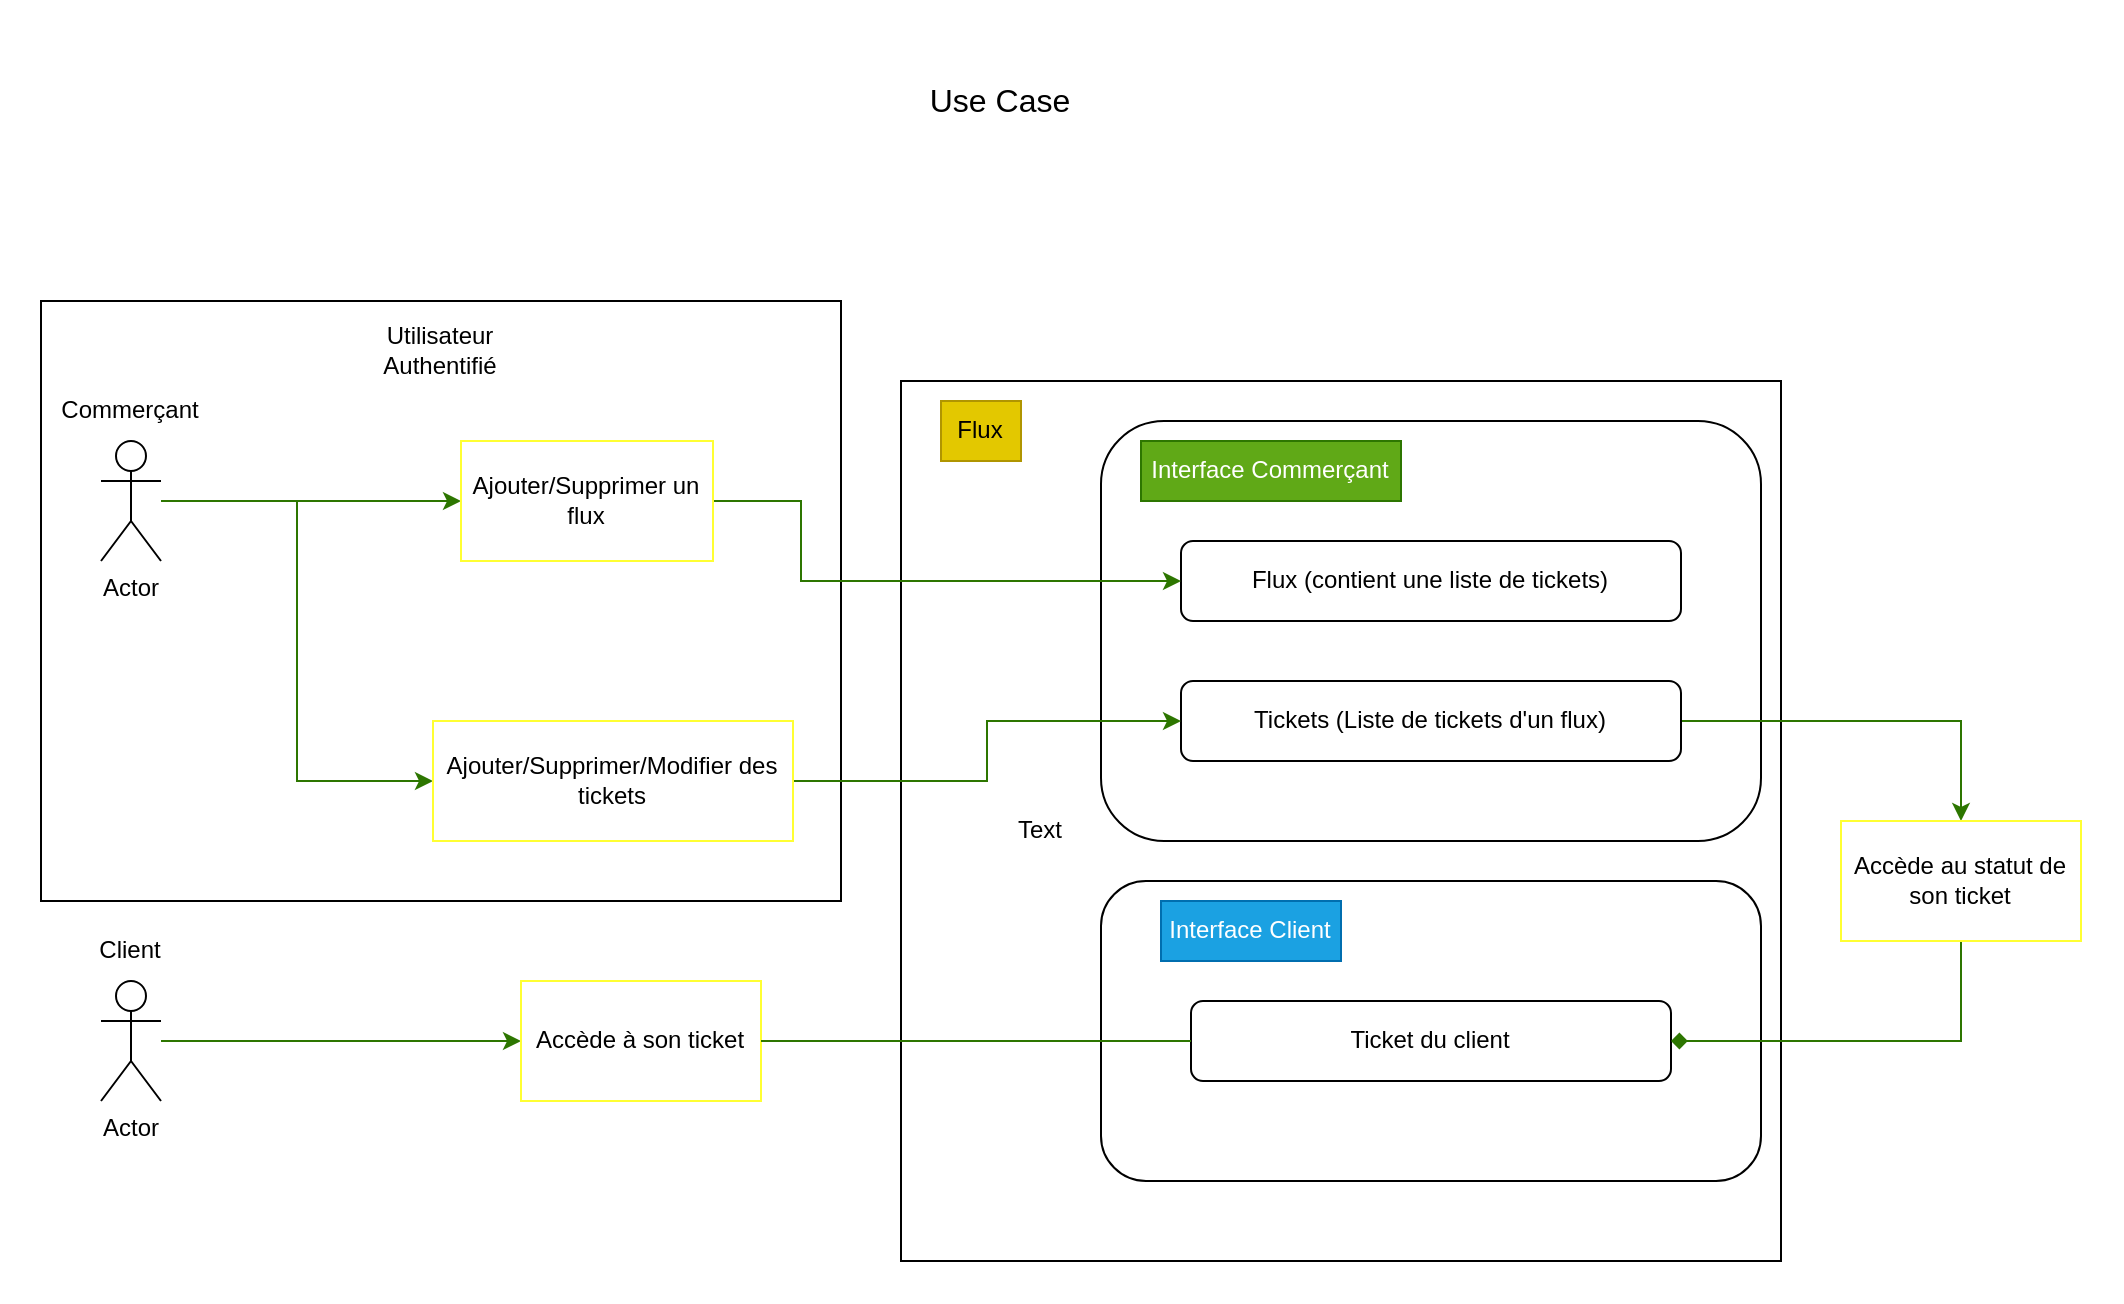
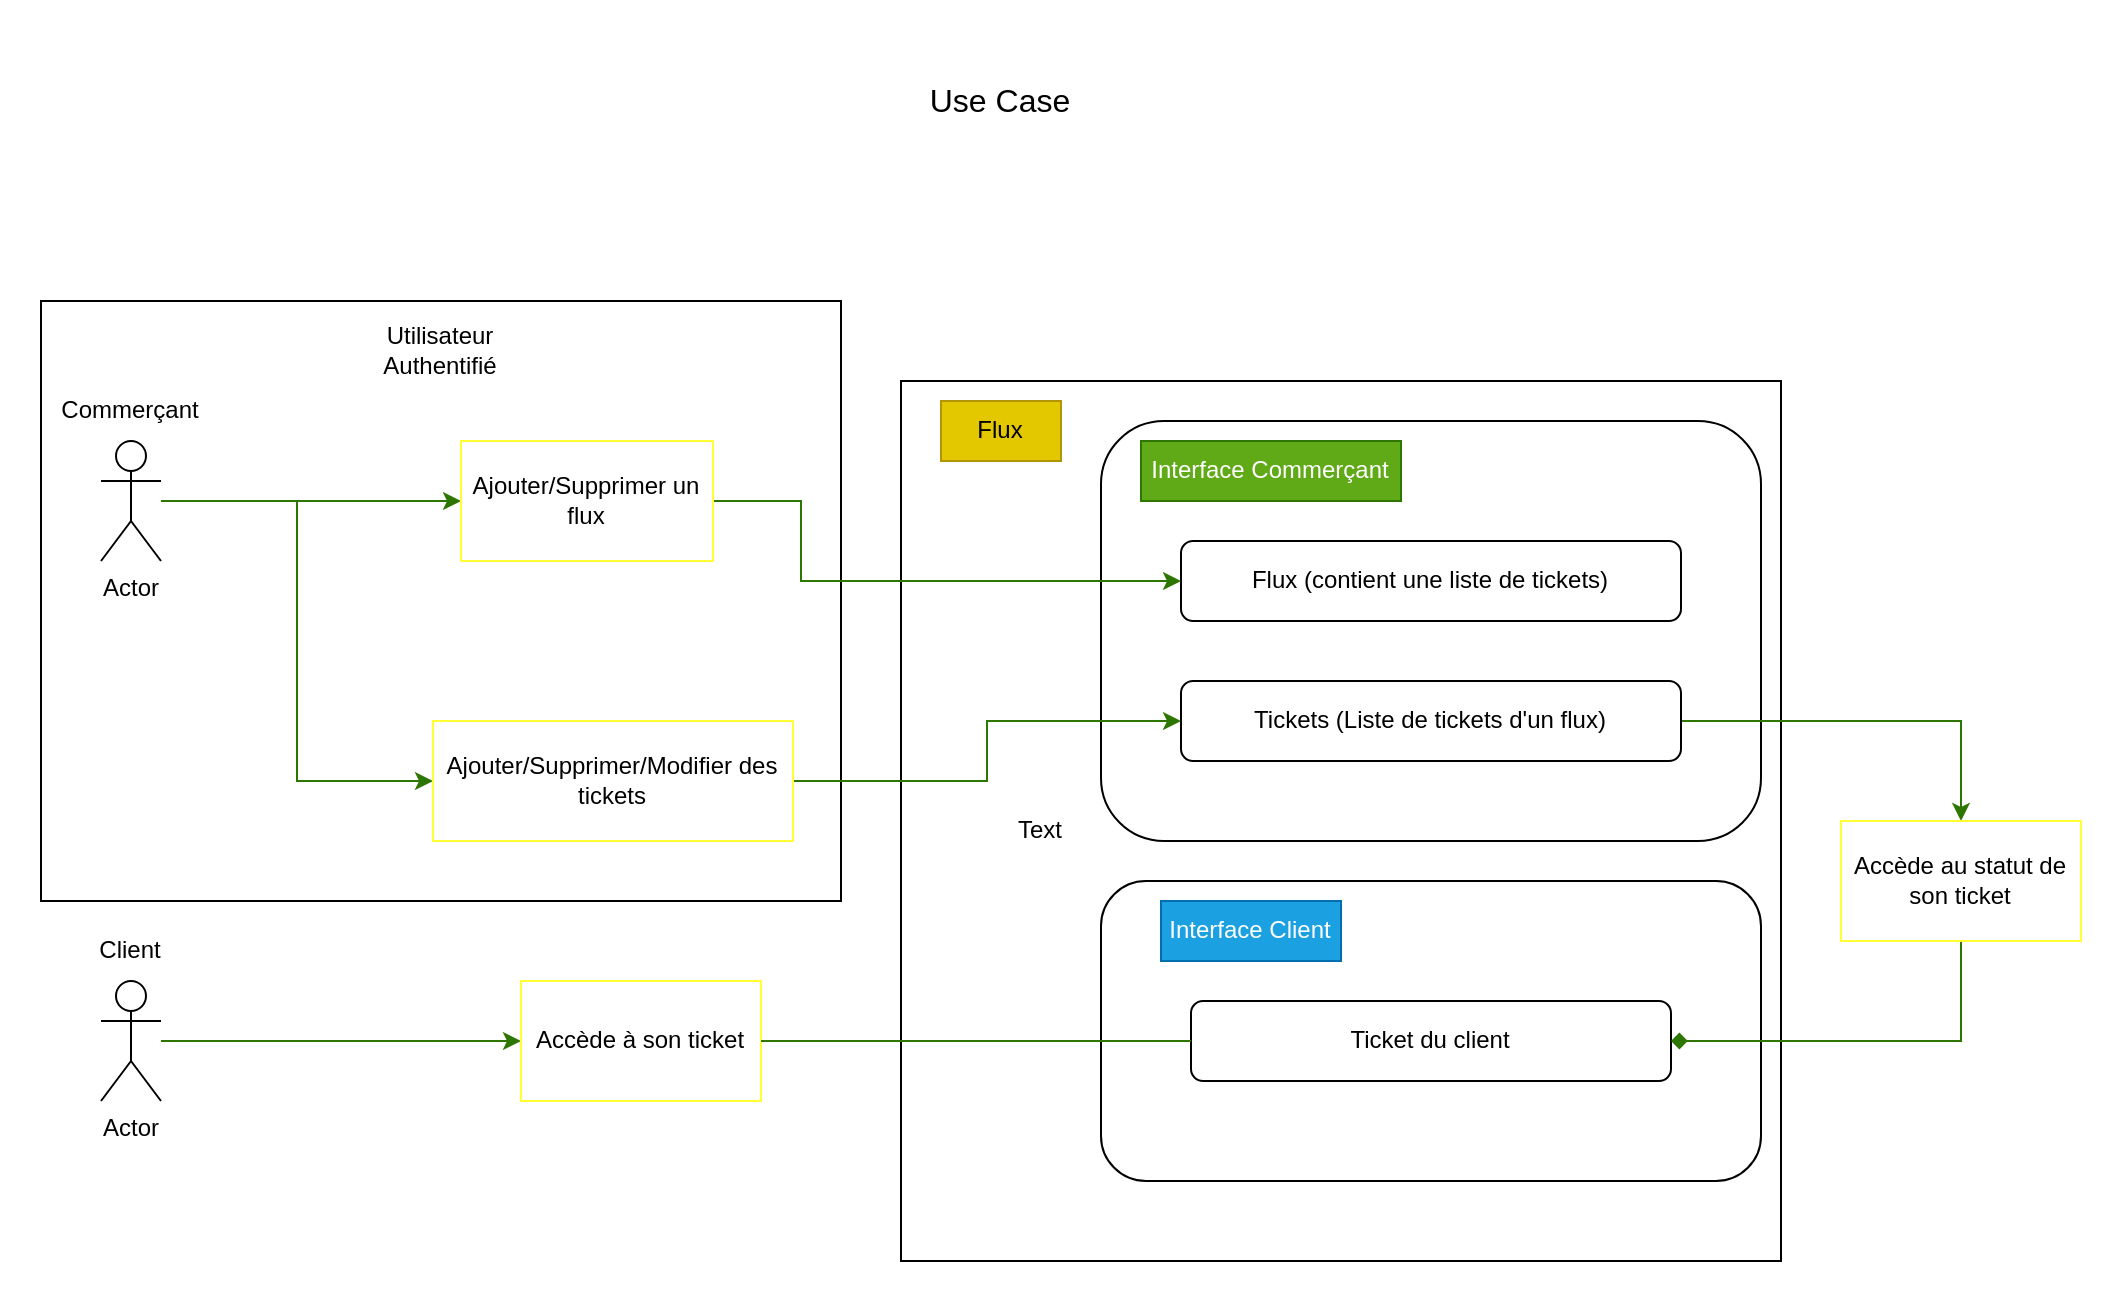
node "Flux": size 80x60 -> 120x60
